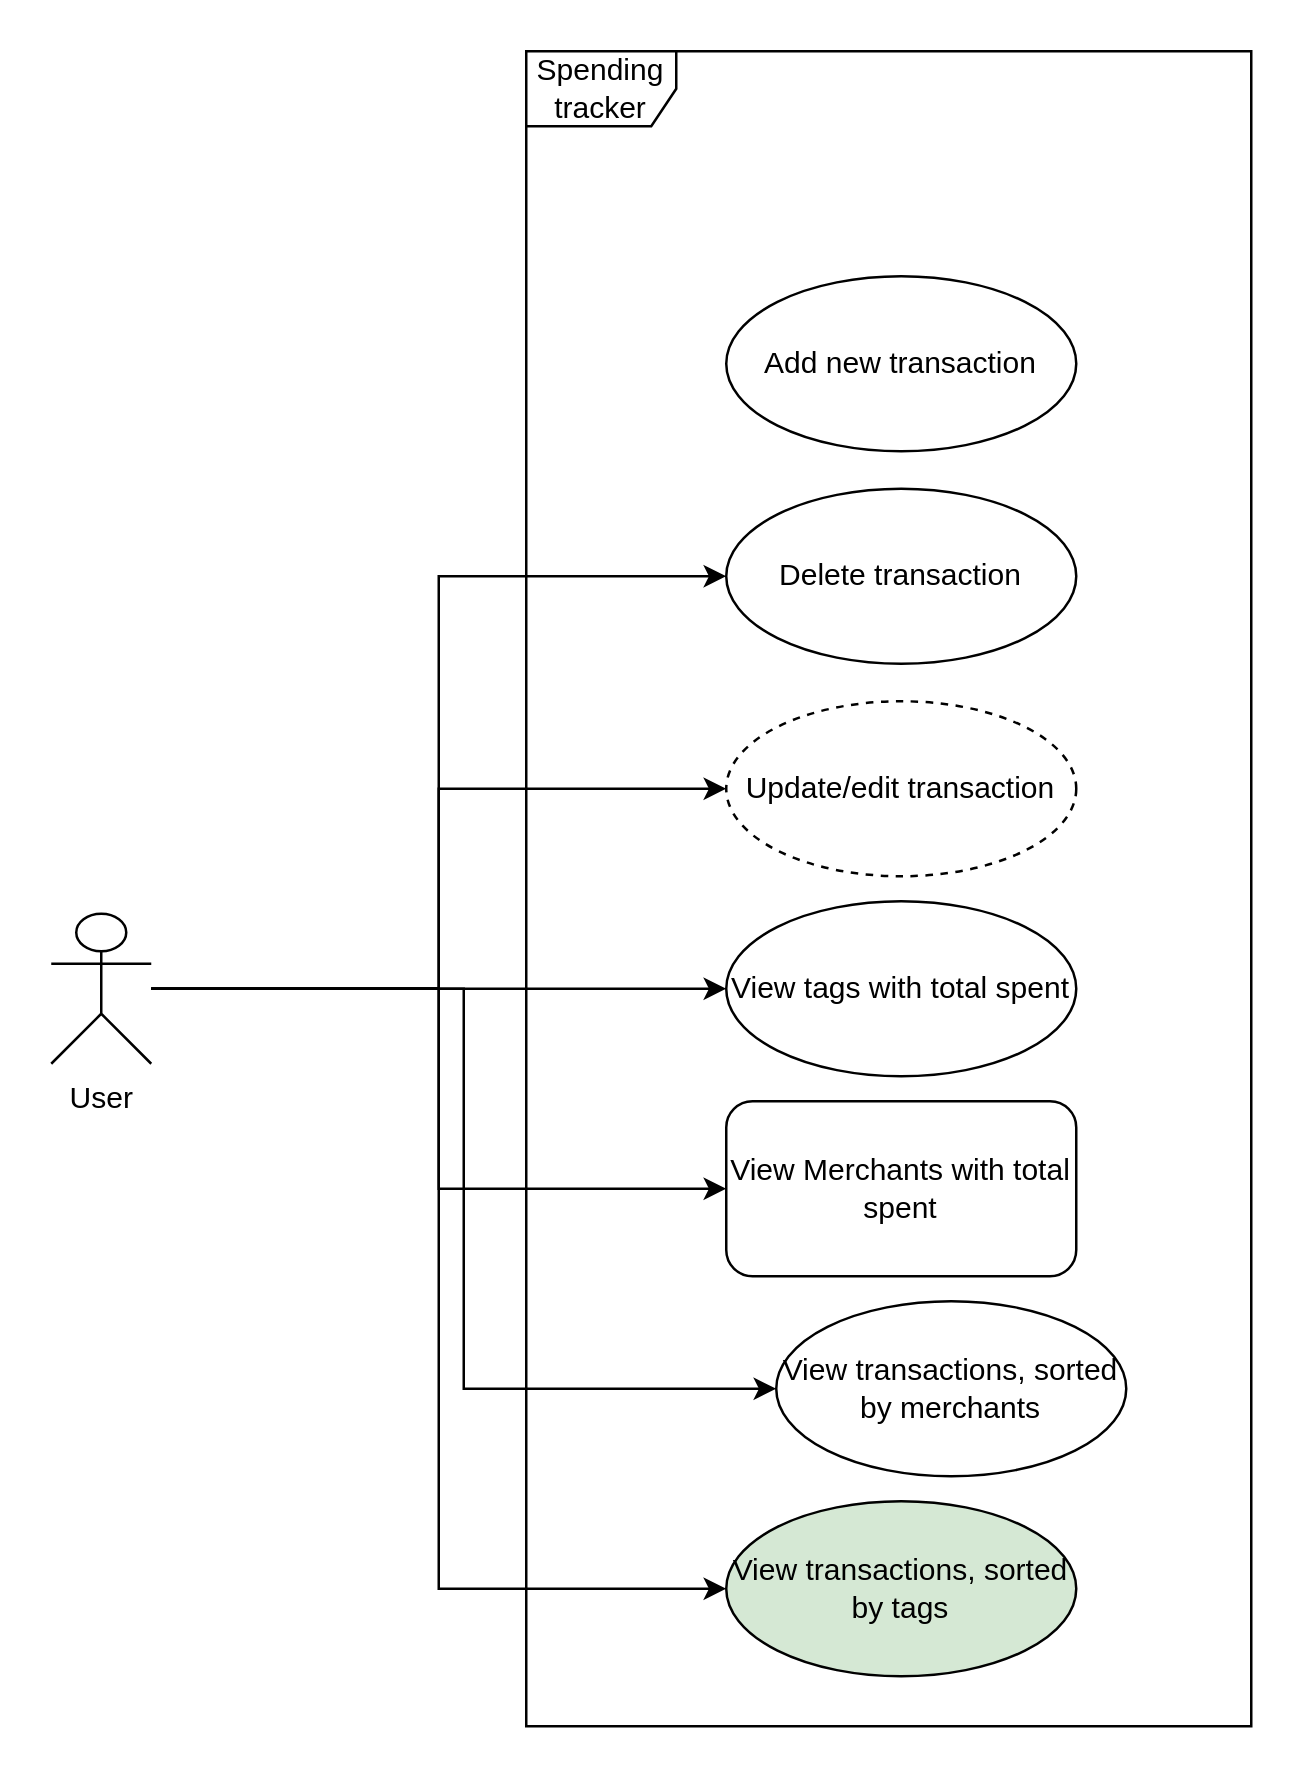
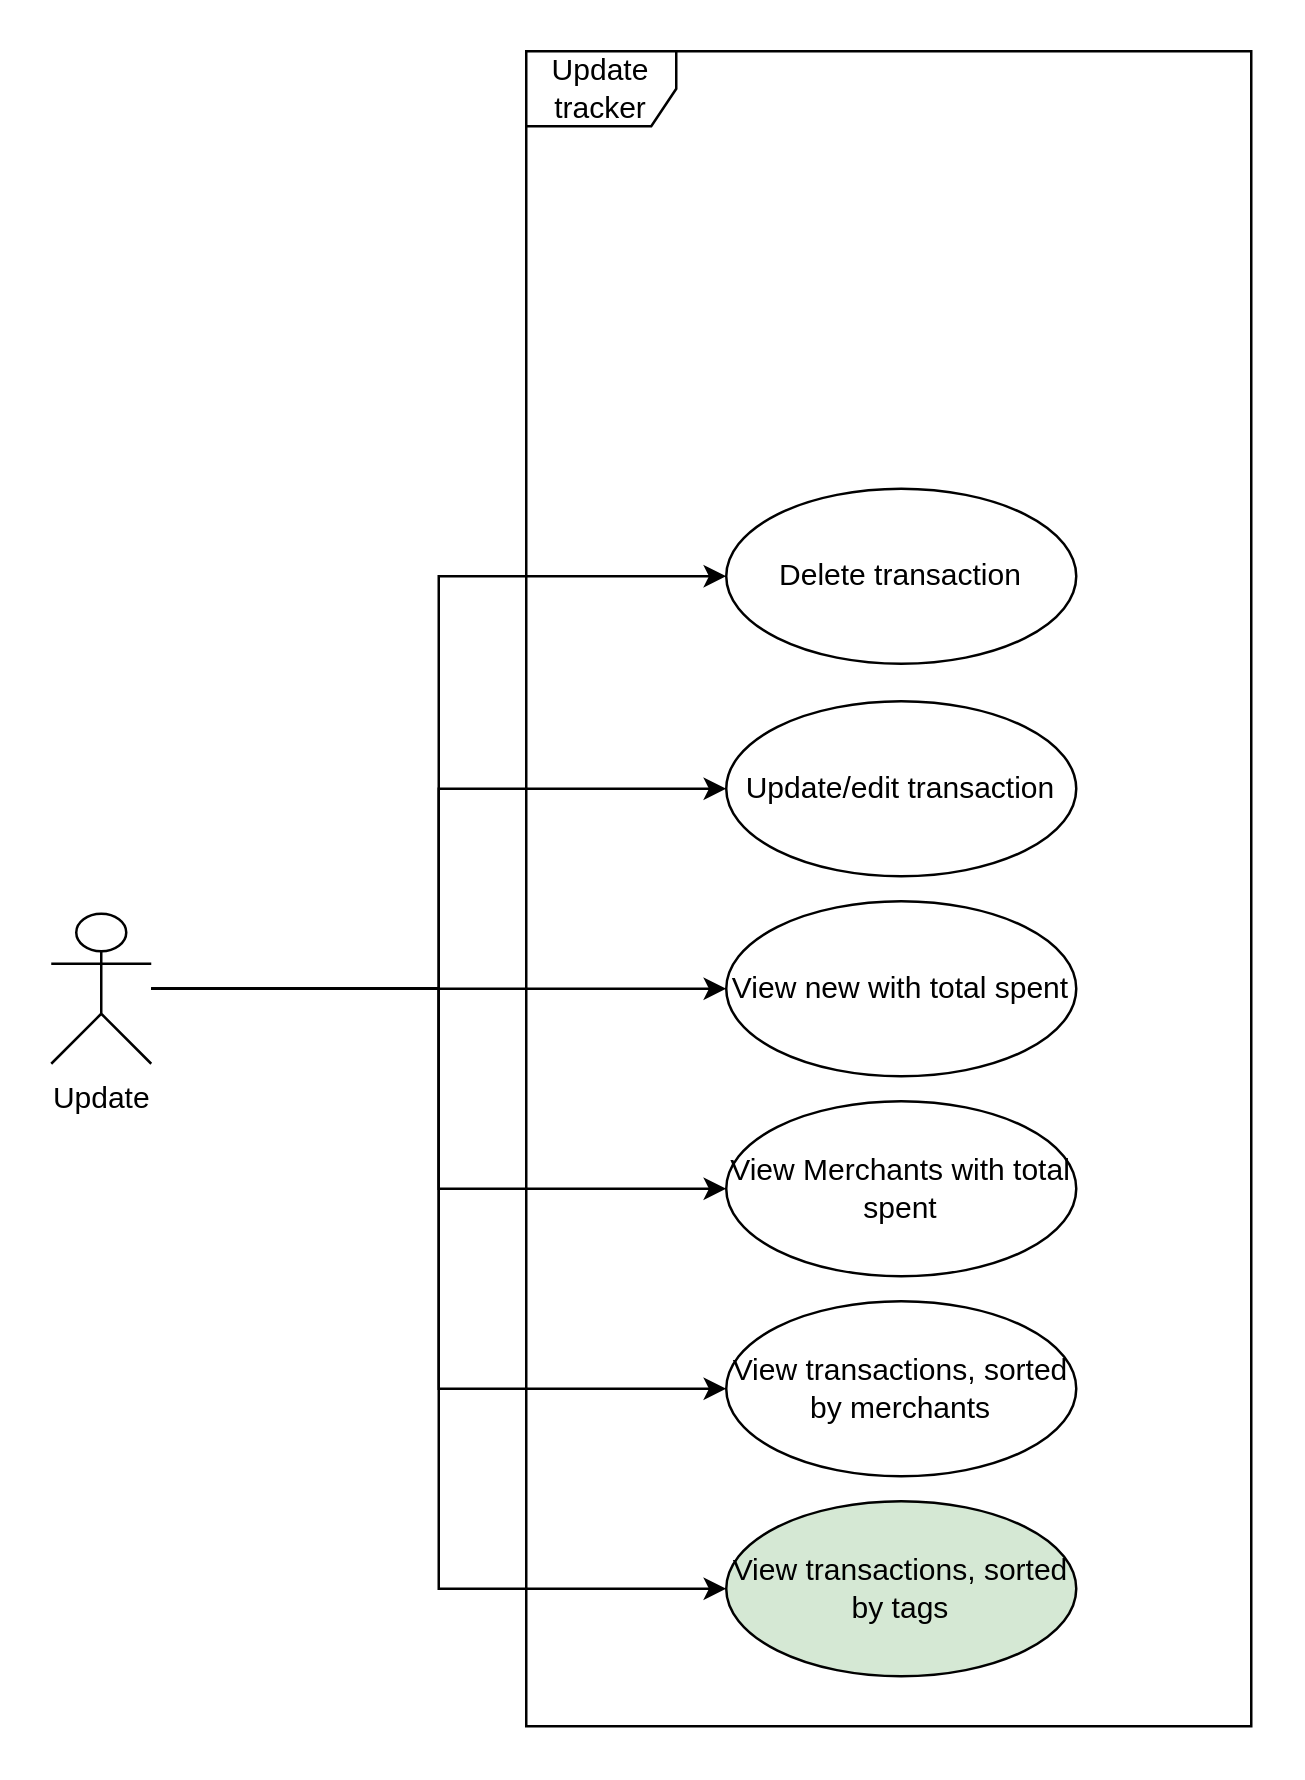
node "Spending tracker": label "Spending tracker" -> "Update tracker"
node "Add new transaction": removed
node "Update/edit transaction": style dashed -> solid
node "View tags with total spent": label "View tags with total spent" -> "View new with total spent"
node "User": label "User" -> "Update"
node "View Merchants with total spent": shape rounded rectangle -> ellipse
node "View transactions, sorted by merchants": moved (951, 1389) -> (901, 1389)
